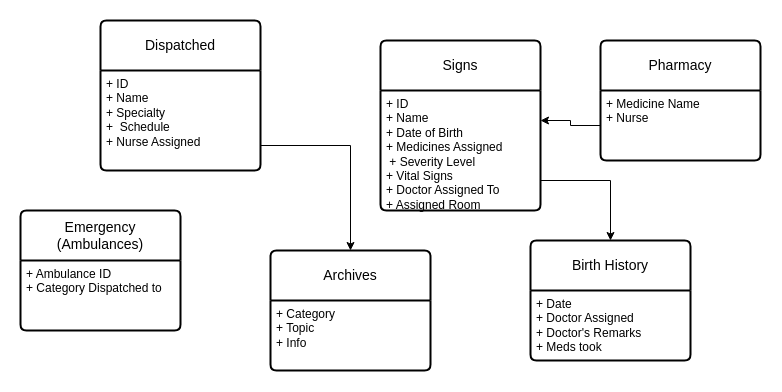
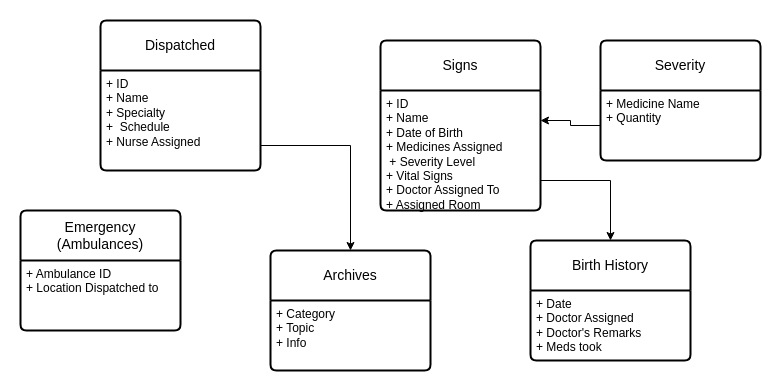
node "Pharmacy": label "Pharmacy" -> "Severity"
node "+ Medicine Name + Nurse": label "+ Medicine Name + Nurse" -> "+ Medicine Name + Quantity"
node "+ Ambulance ID + Category Dispatched to": label "+ Ambulance ID + Category Dispatched to" -> "+ Ambulance ID + Location Dispatched to"
